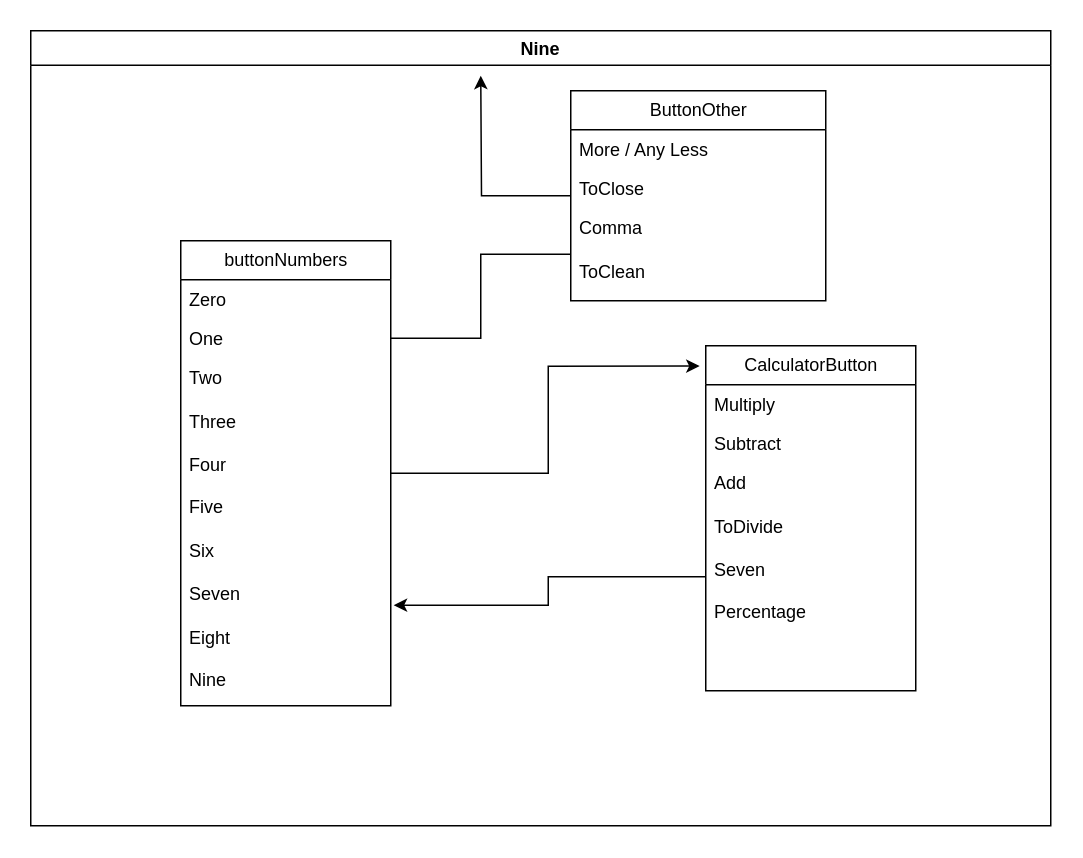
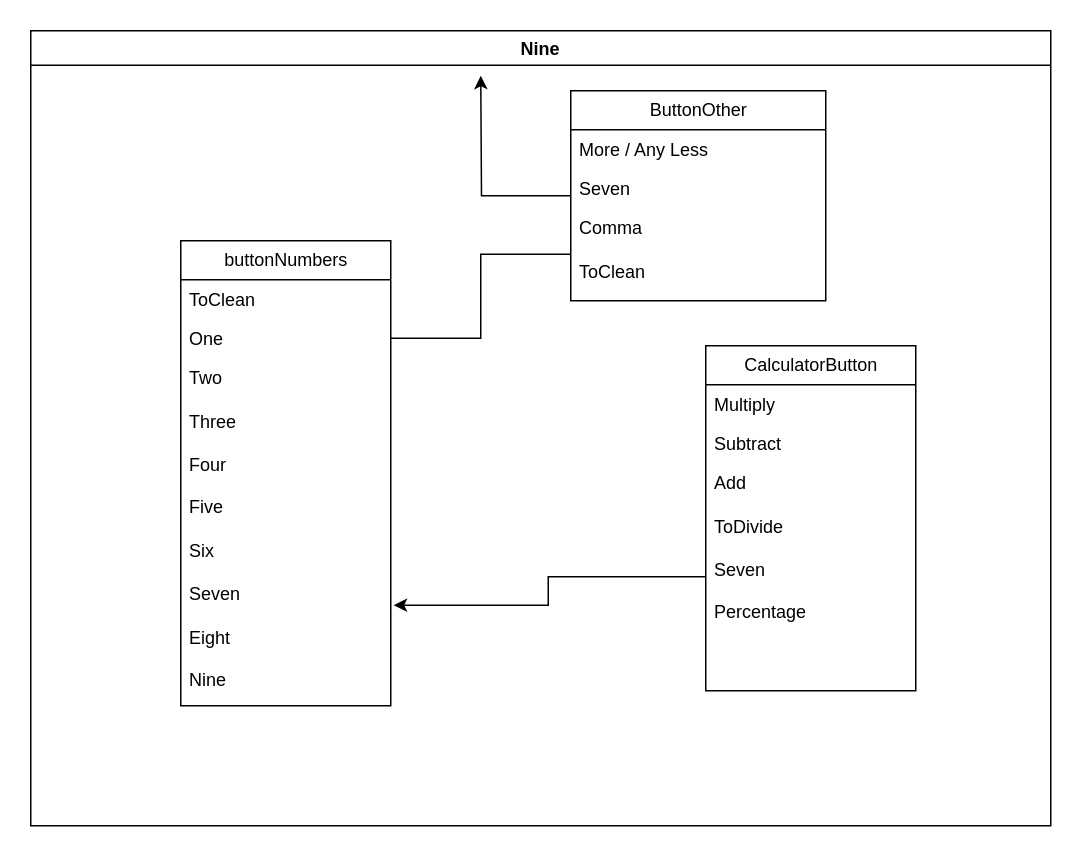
node "ToClose": label "ToClose" -> "Seven"
node "Zero": label "Zero" -> "ToClean"
edge "buttonNumbers" -> "CalculatorButton": removed
